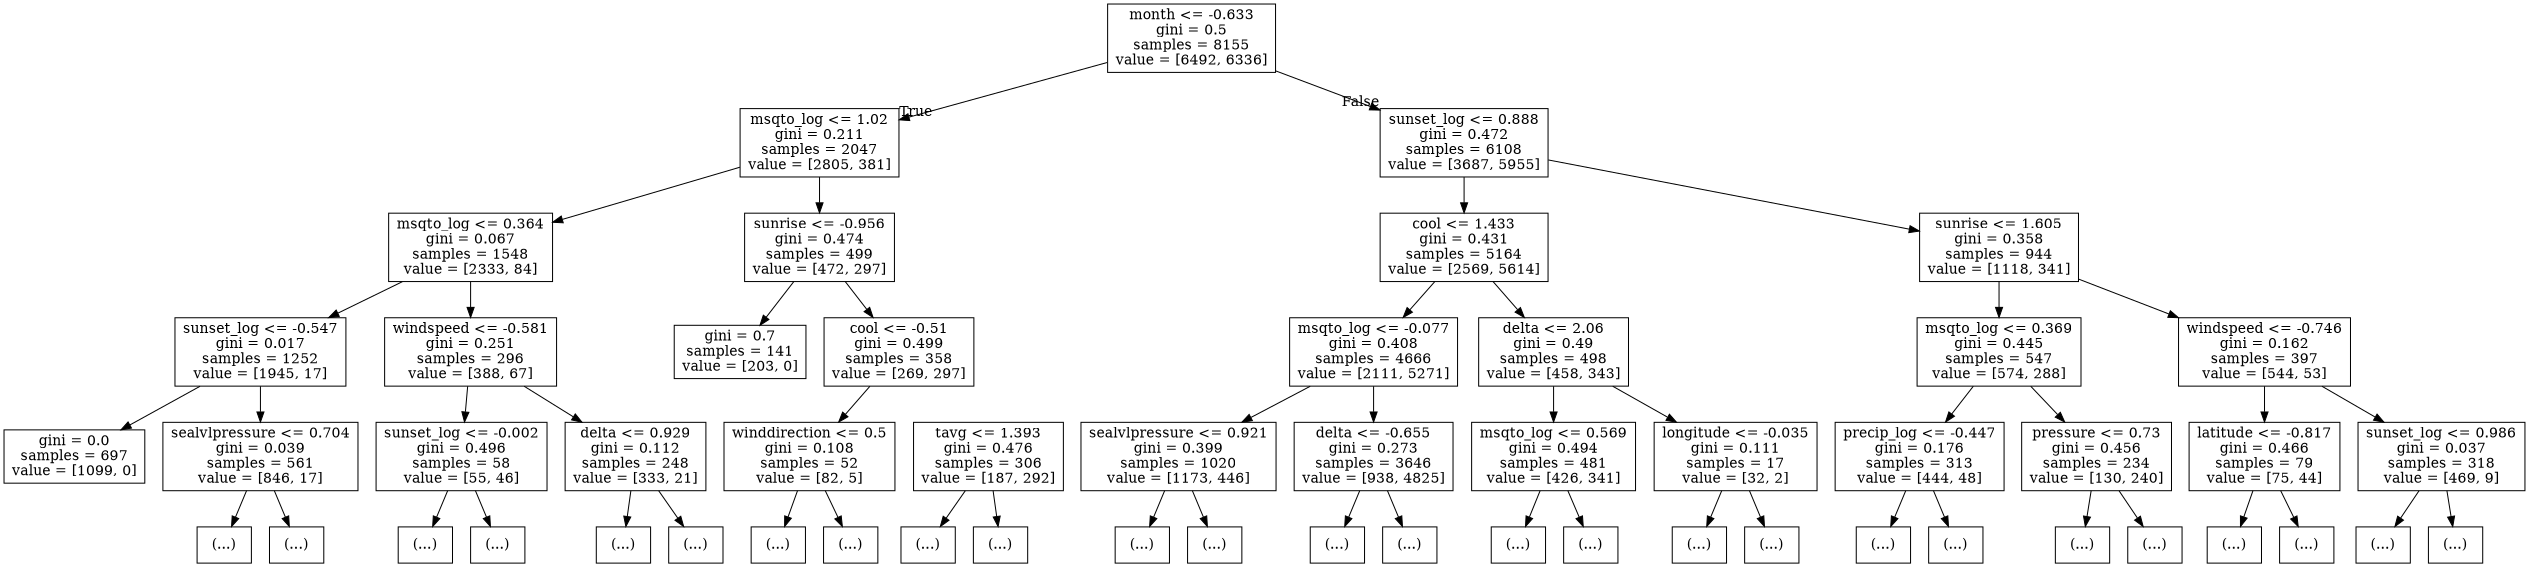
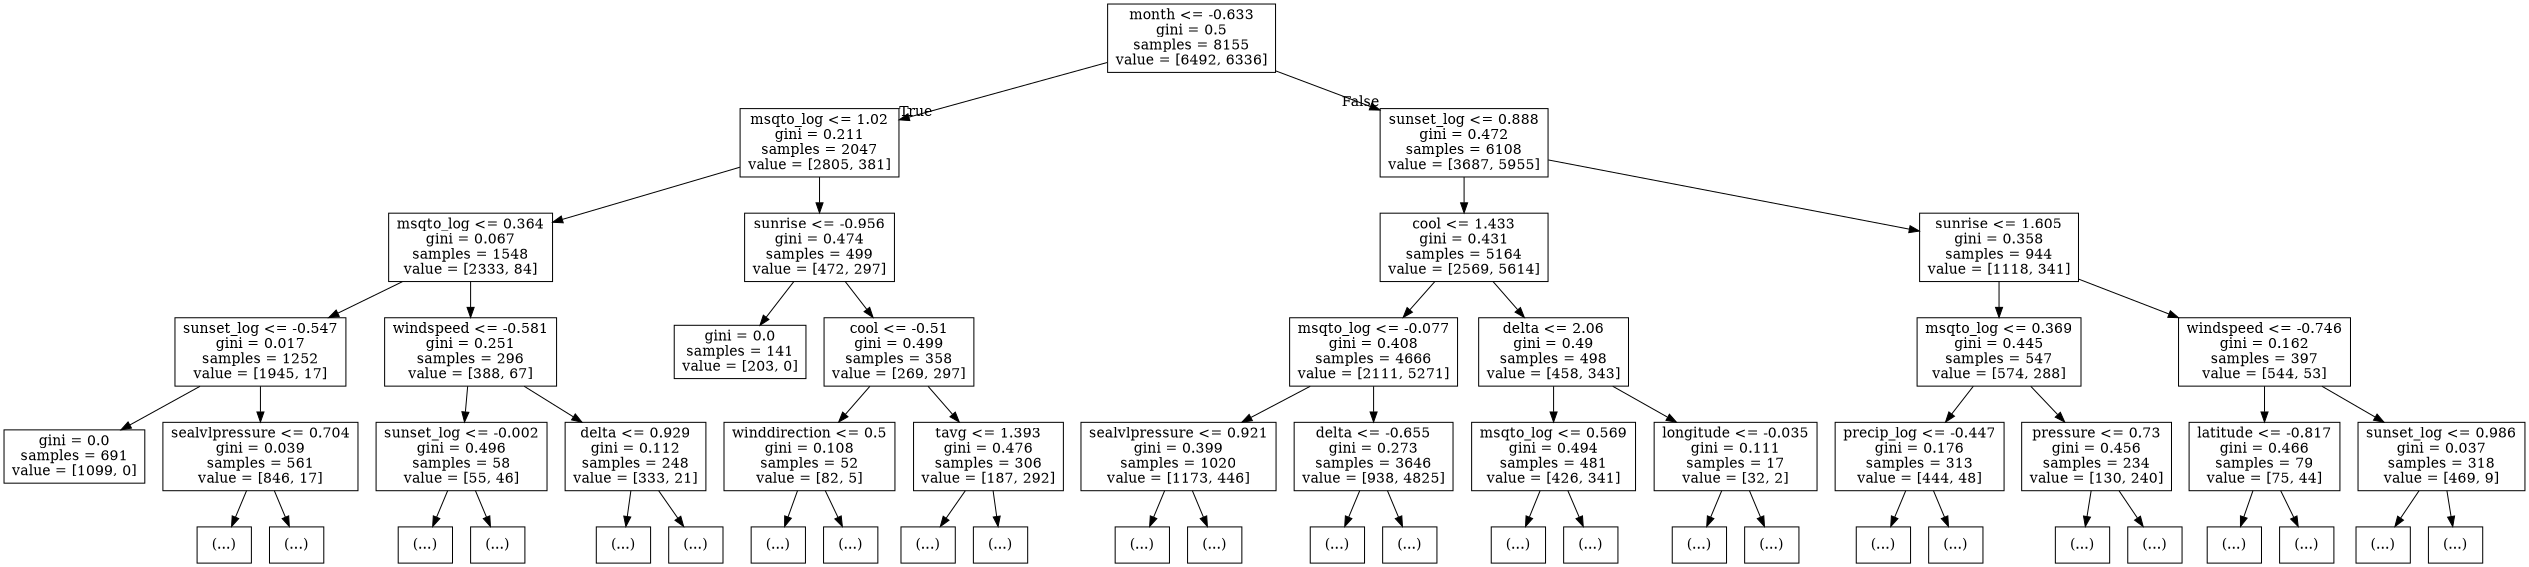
node "gini = 0.7 samples = 141 value = [203, 0]": label "gini = 0.7 samples = 141 value = [203, 0]" -> "gini = 0.0 samples = 141 value = [203, 0]"
edge "cool <= -0.51 gini = 0.499 samples = 358 value = [269, 297]" -> "tavg <= 1.393 gini = 0.476 samples = 306 value = [187, 292]": added
node "gini = 0.0 samples = 697 value = [1099, 0]": label "gini = 0.0 samples = 697 value = [1099, 0]" -> "gini = 0.0 samples = 691 value = [1099, 0]"
